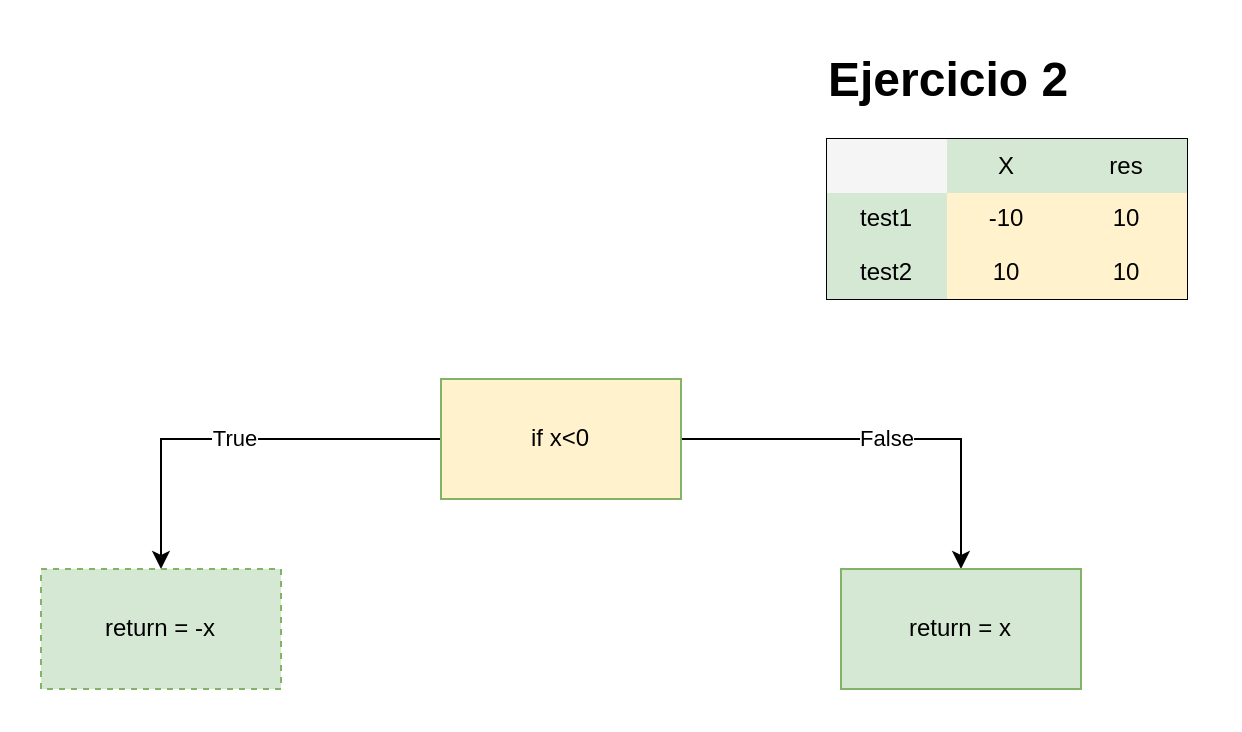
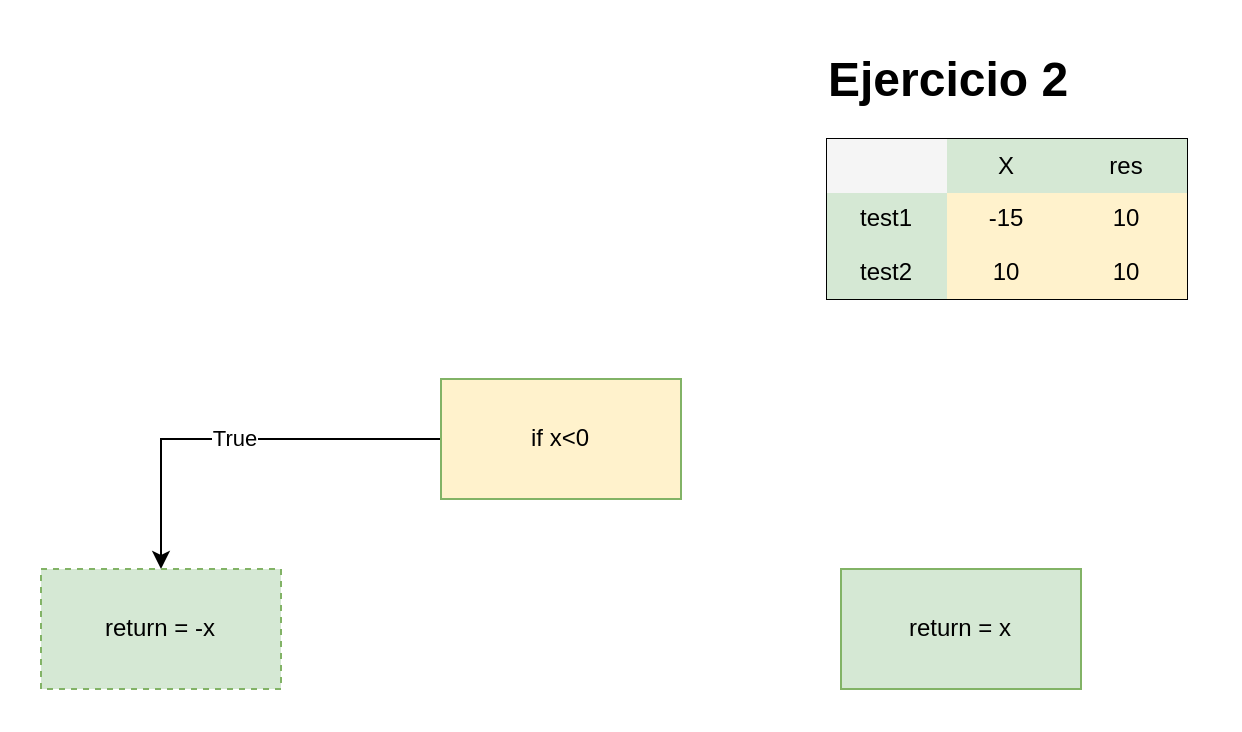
node "-10": label "-10" -> "-15"
edge "if x<0" -> "return = x": removed, label "False"
